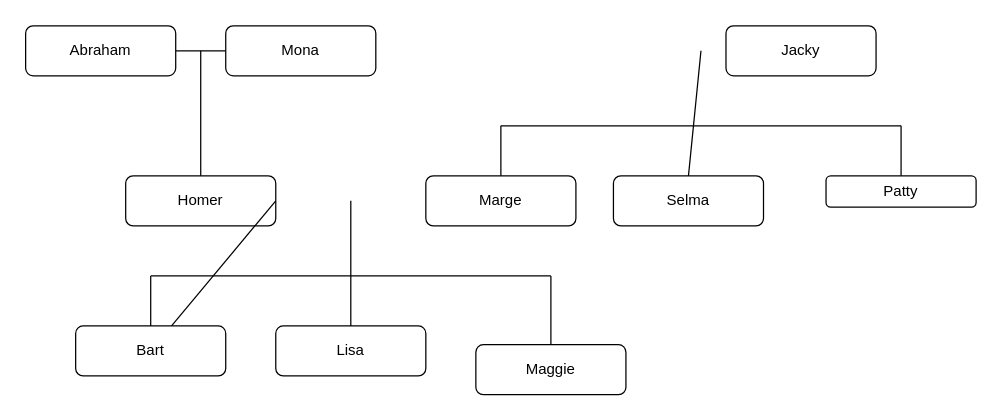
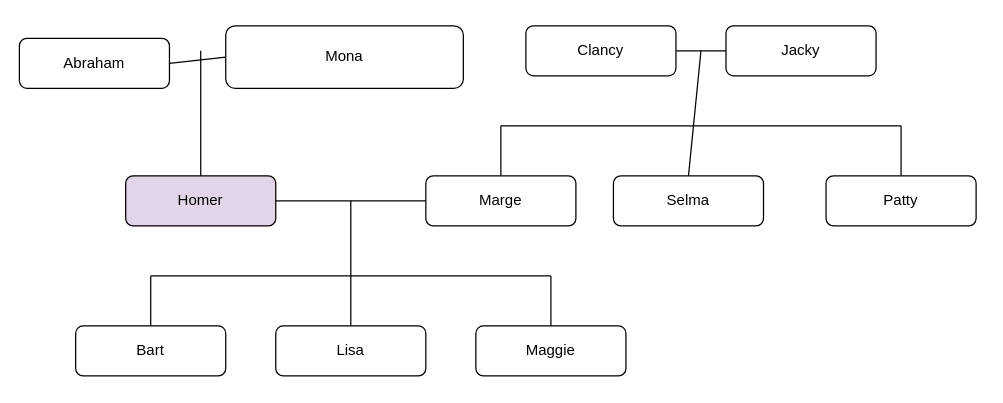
node "Abraham": moved (101, 51) -> (94, 63)
node "Mona": size 150x50 -> 238x63
node "Clancy": added
edge "Clancy" -- "Jacky": added
node "Patty": size 150x31 -> 150x50
node "Homer": fillcolor #ffffff -> #e1d5e7
edge "Homer" -- "Bart": now "Homer" -- "Marge"
node "Maggie": moved (551, 369) -> (551, 351)
